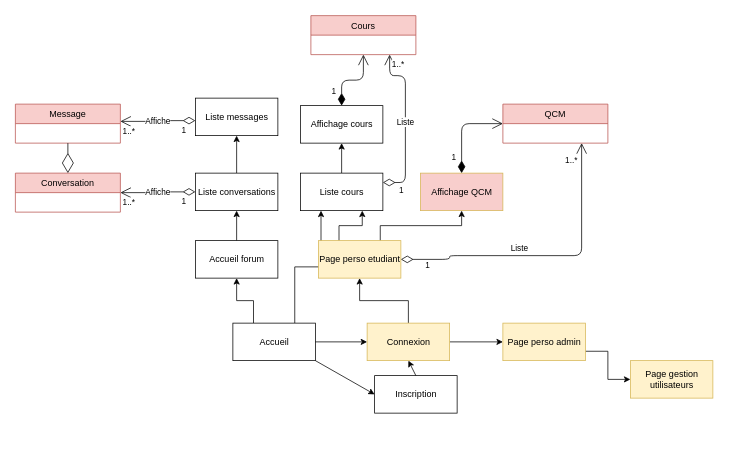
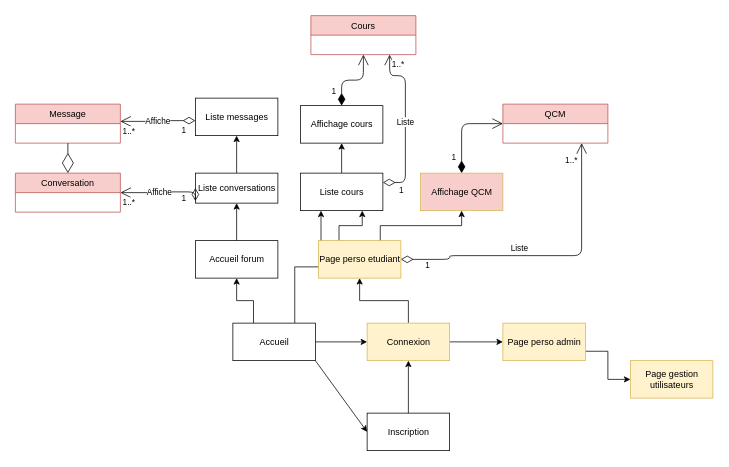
node "Liste conversations": size 83x38 -> 83x30
node "Inscription": moved (416, 394) -> (408, 432)
